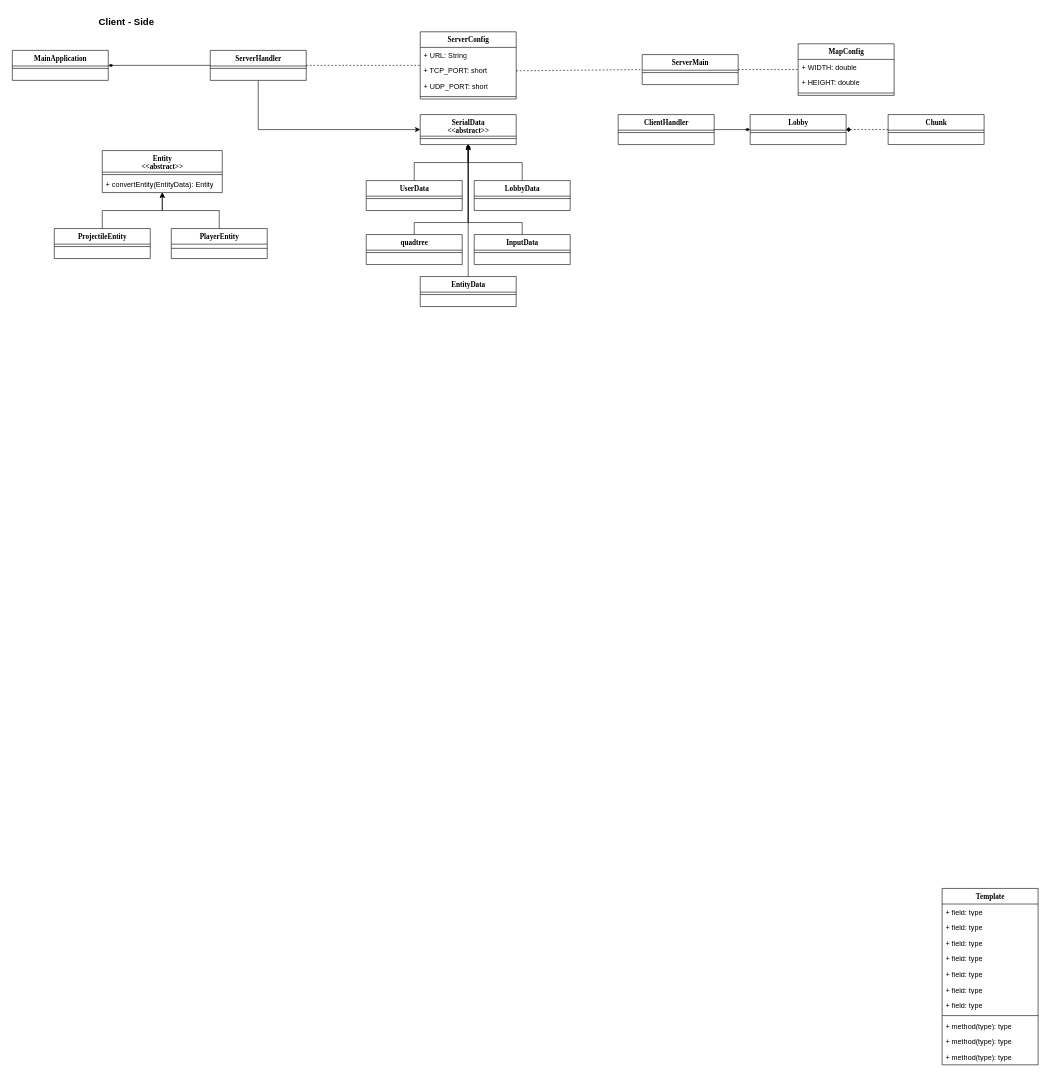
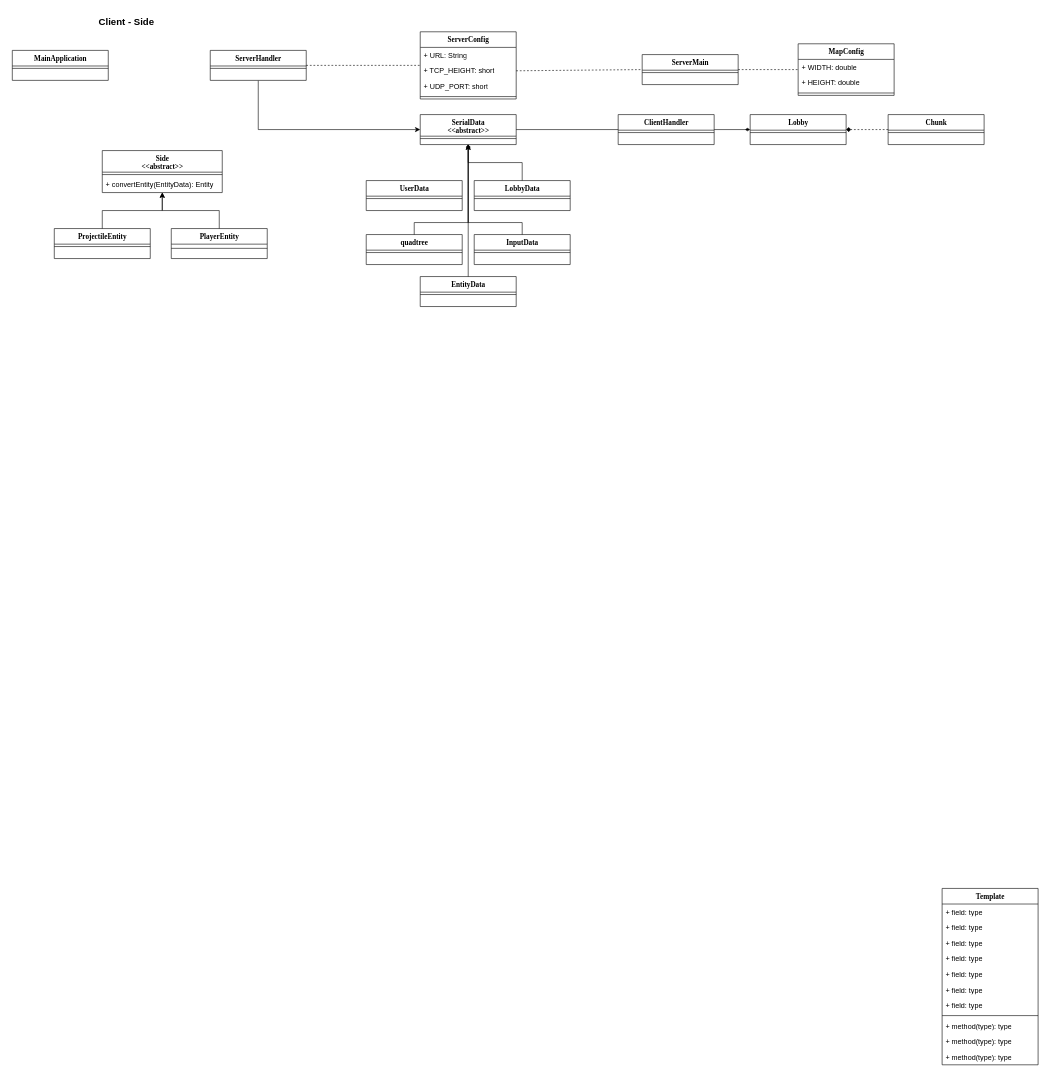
edge "ServerHandler" -> "MainApplication": removed
node "+ TCP_PORT: short": label "+ TCP_PORT: short" -> "+ TCP_HEIGHT: short"
edge "SerialData <<abstract>>" -- "ClientHandler": added
edge "UserData" -> "SerialData <<abstract>>": removed
node "Entity <<abstract>>": label "Entity <<abstract>>" -> "Side <<abstract>>"
